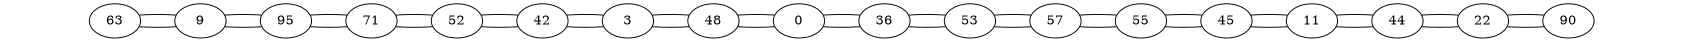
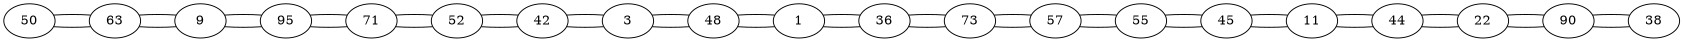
node "50": added
node "0": label "0" -> "1"
node "53": label "53" -> "73"
node "38": added
